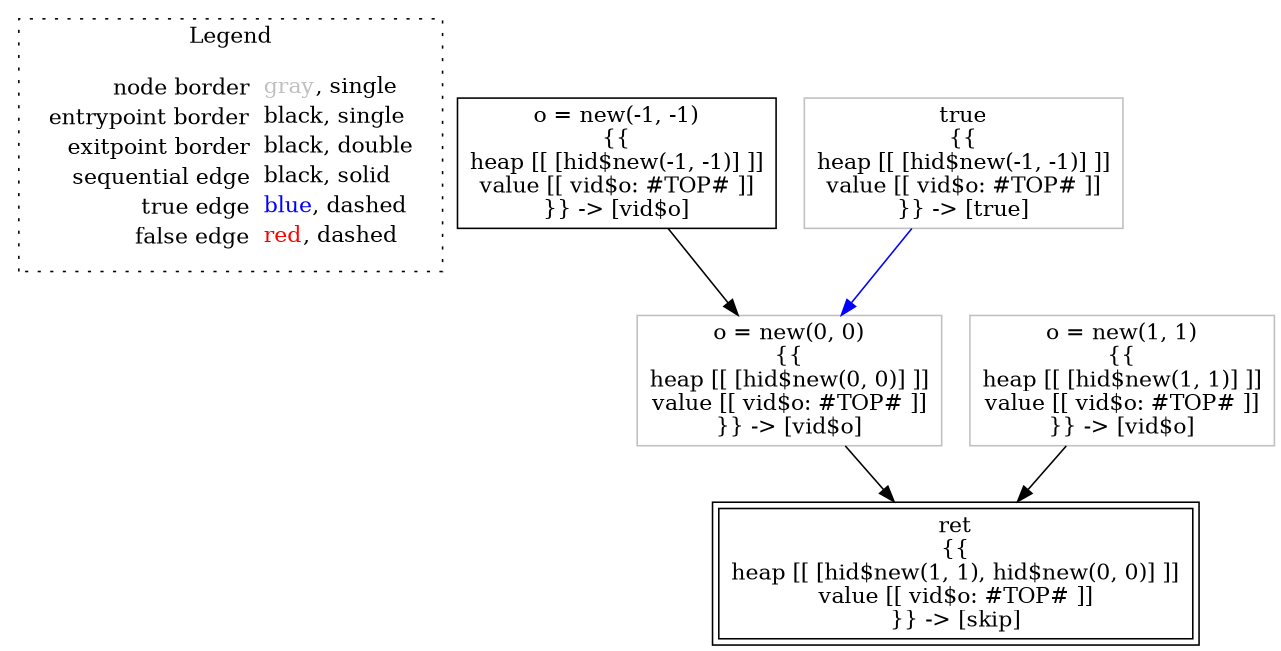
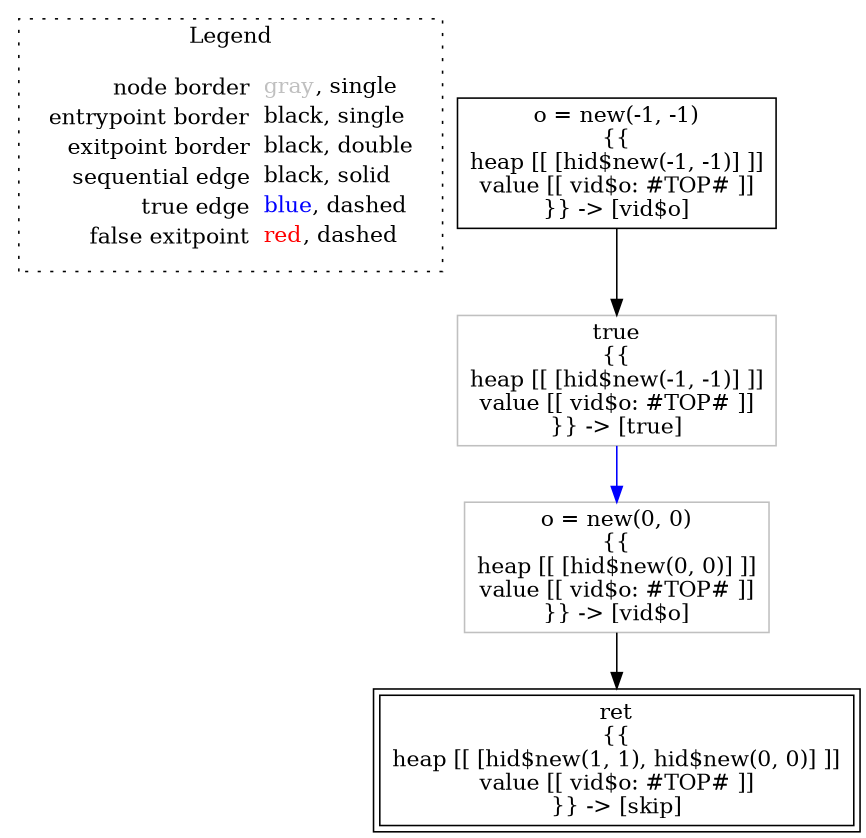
node "node border": text "false edge" -> "false exitpoint"
edge "o = new(-1, -1)" -> "o = new(0, 0)": now "o = new(-1, -1)" -> "true"
node "o = new(1, 1)": removed
